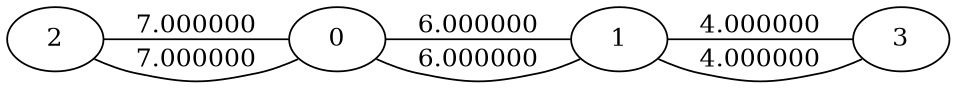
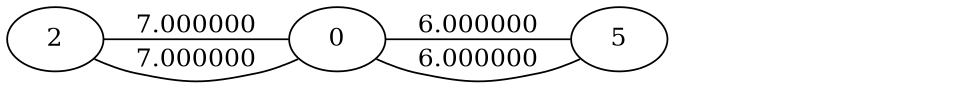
node "1": label "1" -> "5"
node "3": removed
